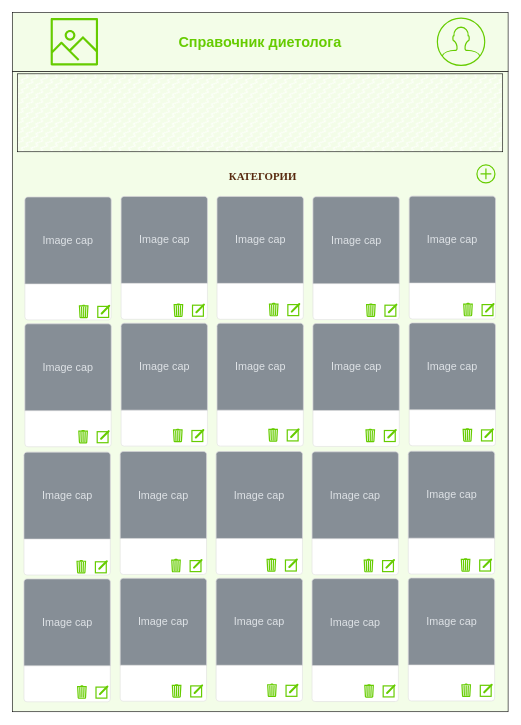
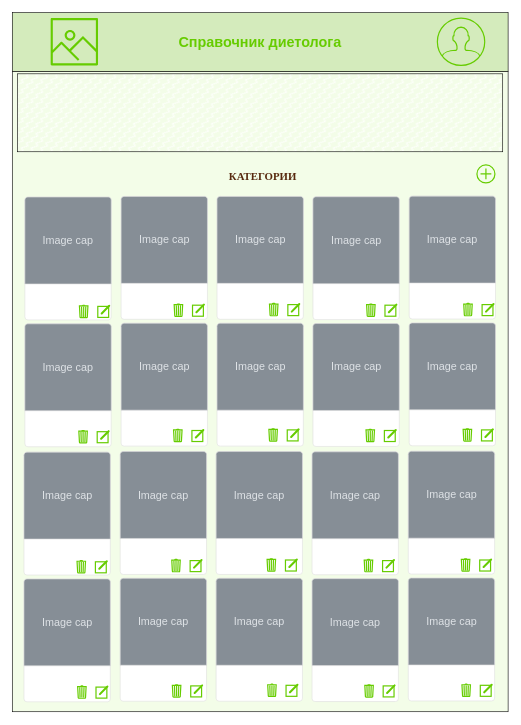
node "Справочник диетолога": fillcolor #f3fde8 -> #d4ebbc
